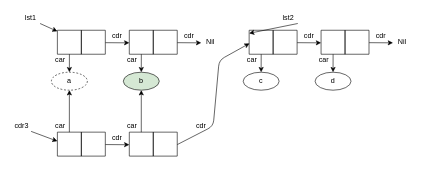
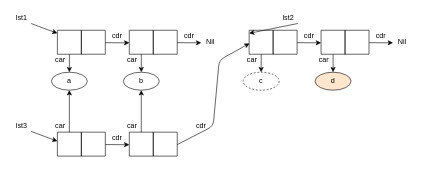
node "lst1": moved (30, 18) -> (21, 18)
node "a": style dashed -> solid
node "b": fillcolor #d5e8d4 -> #ffffff
node "c": style solid -> dashed
node "d": fillcolor #ffffff -> #ffe6cc
node "cdr3": label "cdr3" -> "lst3"
